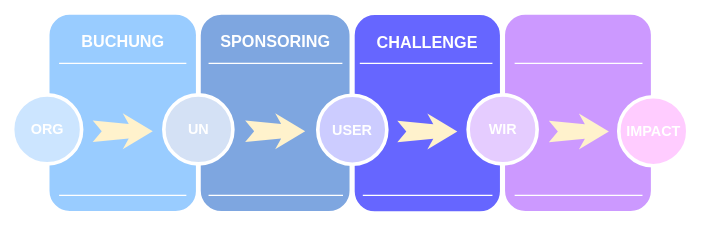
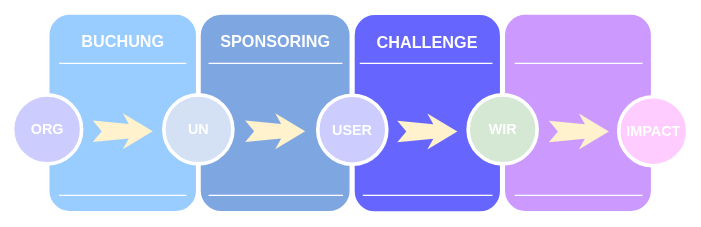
node "ORG": fillcolor #cce5ff -> #ccccff
node "WIR": fillcolor #e5ccff -> #d5e8d4
